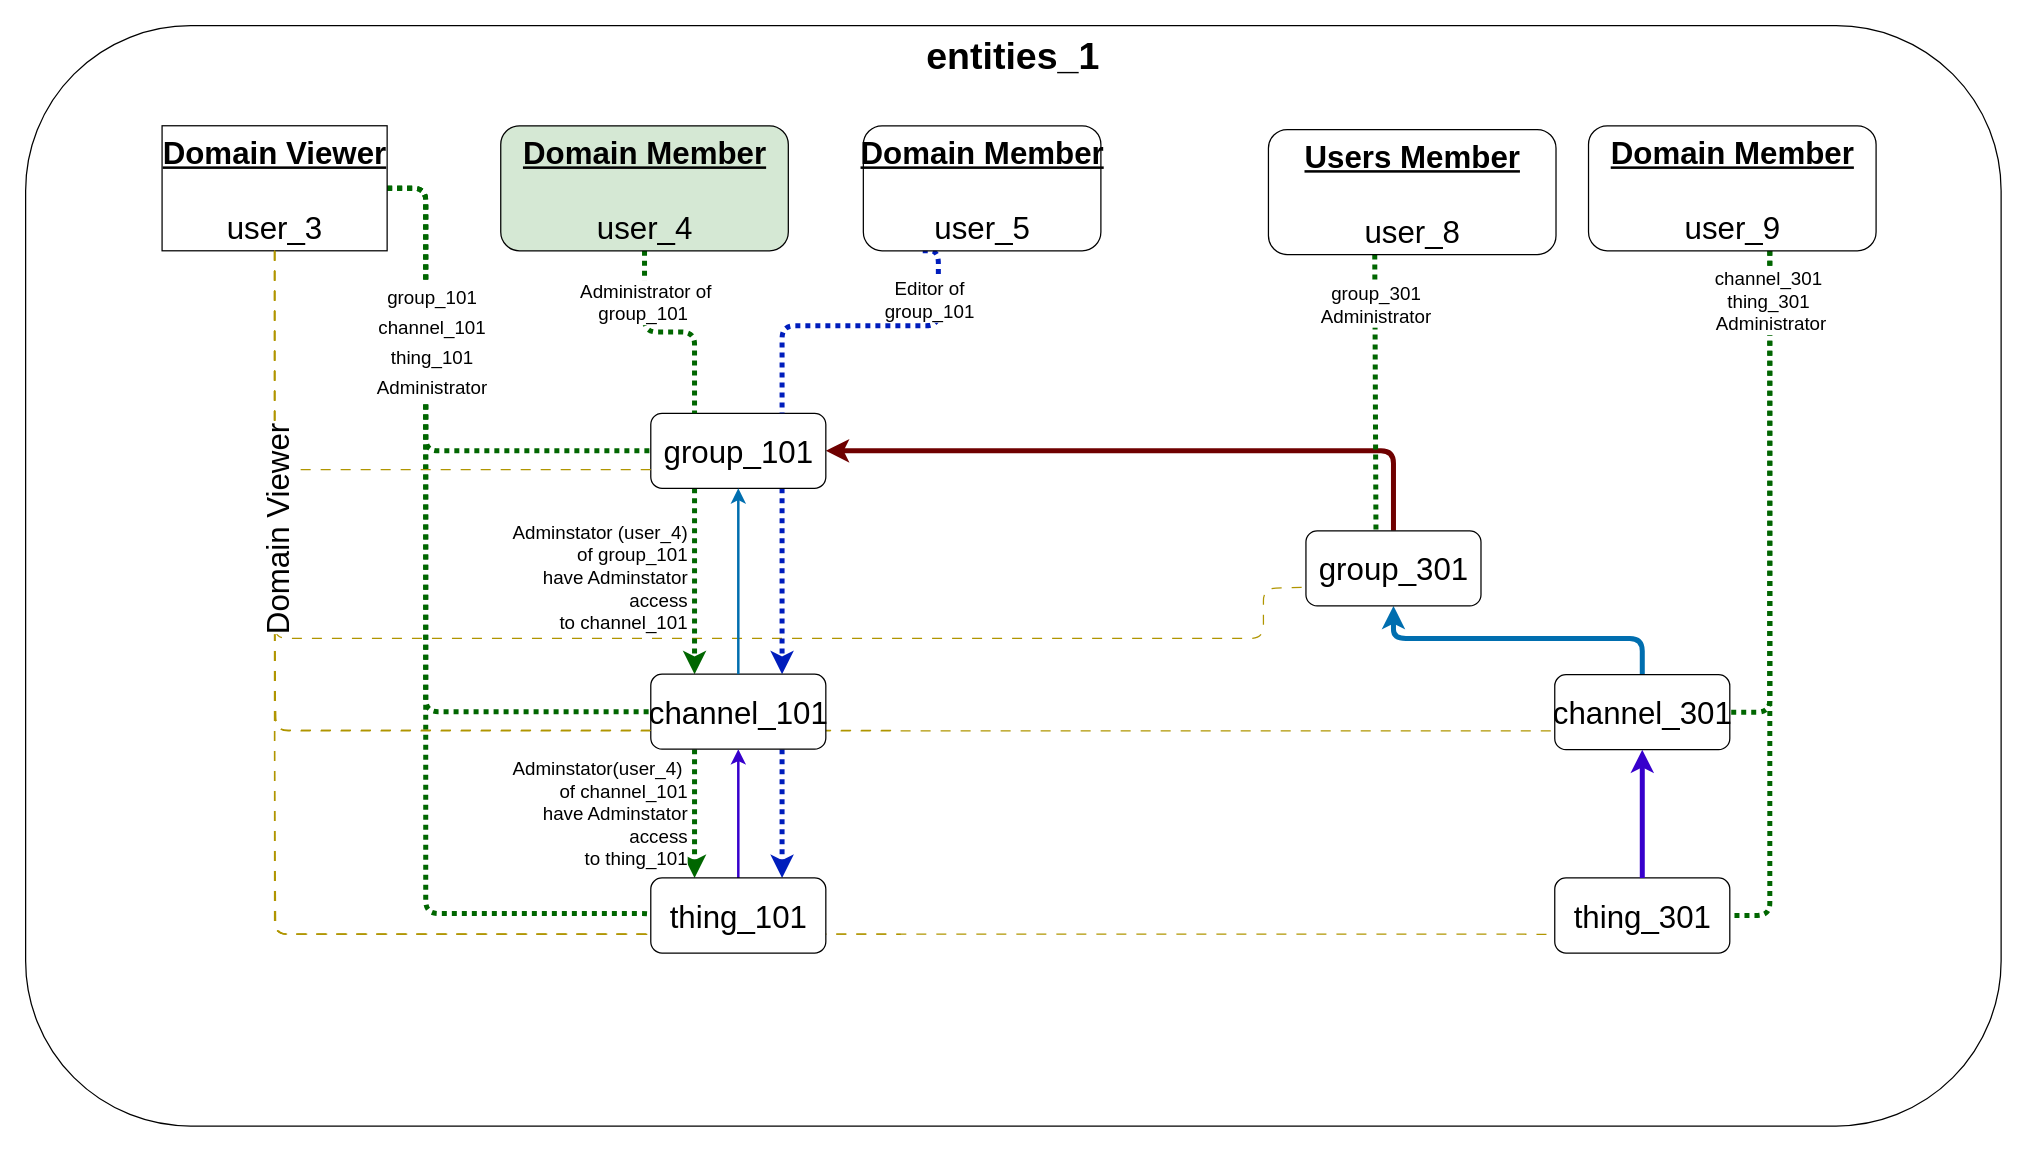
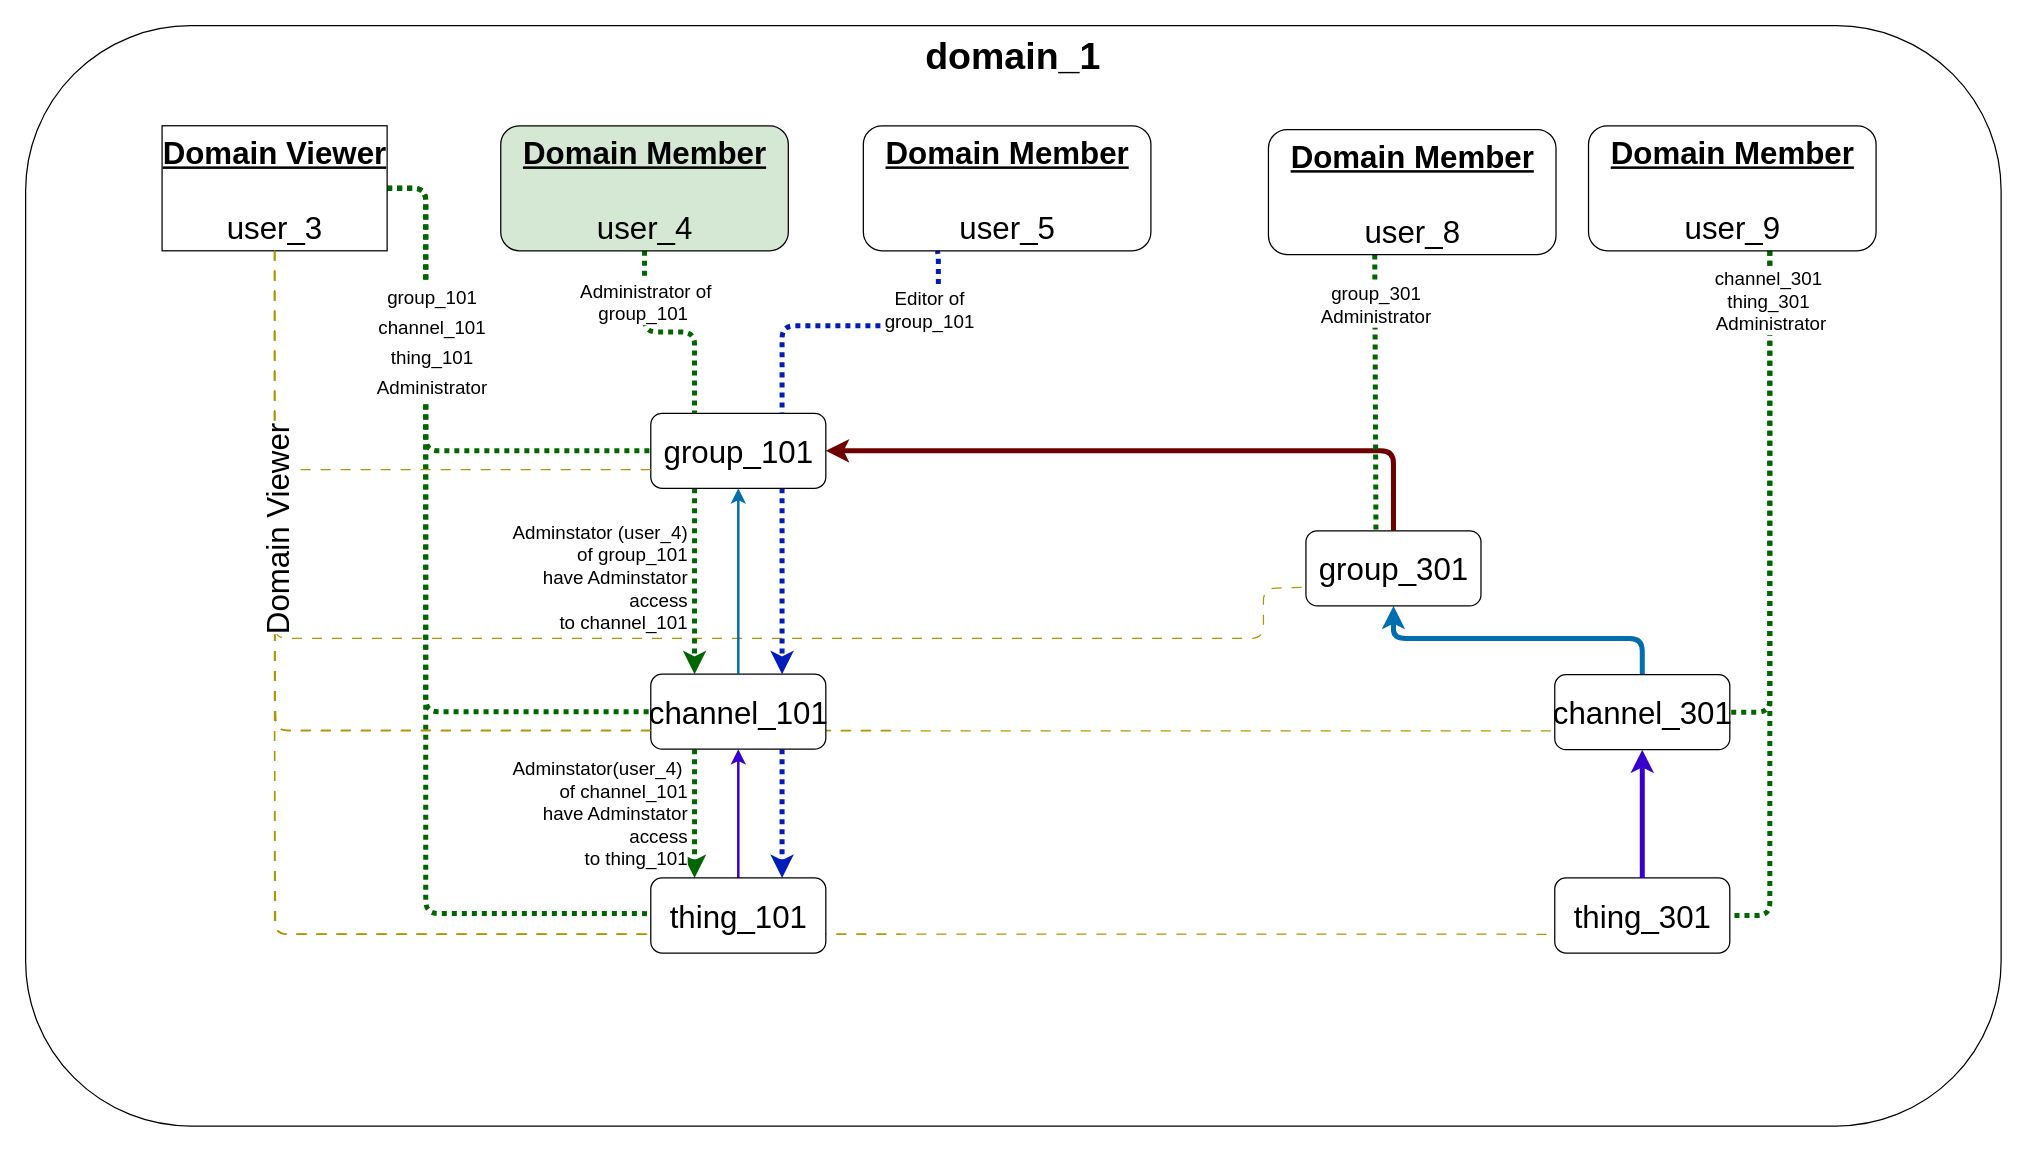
node "entities_1": label "entities_1" -> "domain_1"
node "Users Member user_8": label "Users Member user_8" -> "Domain Member user_8"
node "Domain Member user_5": size 238x125 -> 288x125
